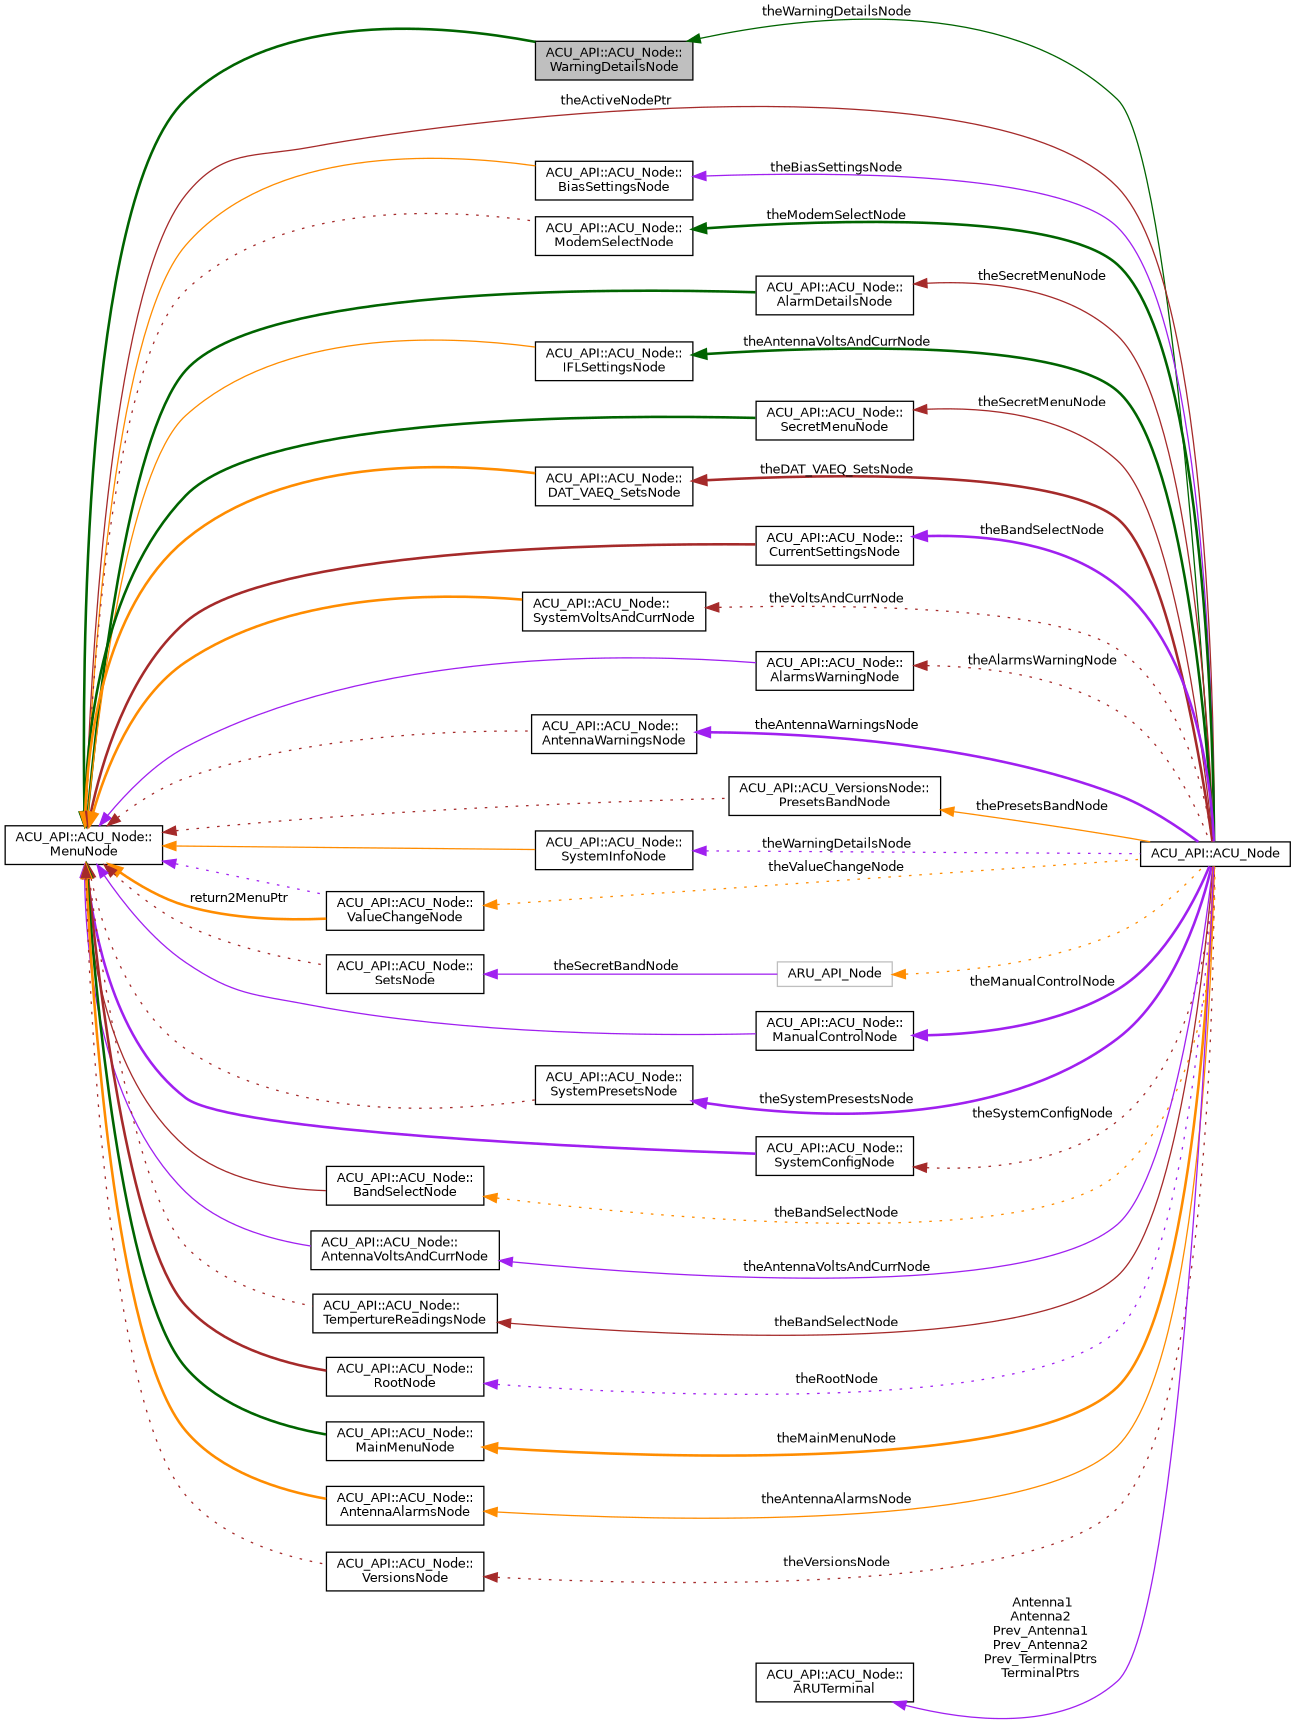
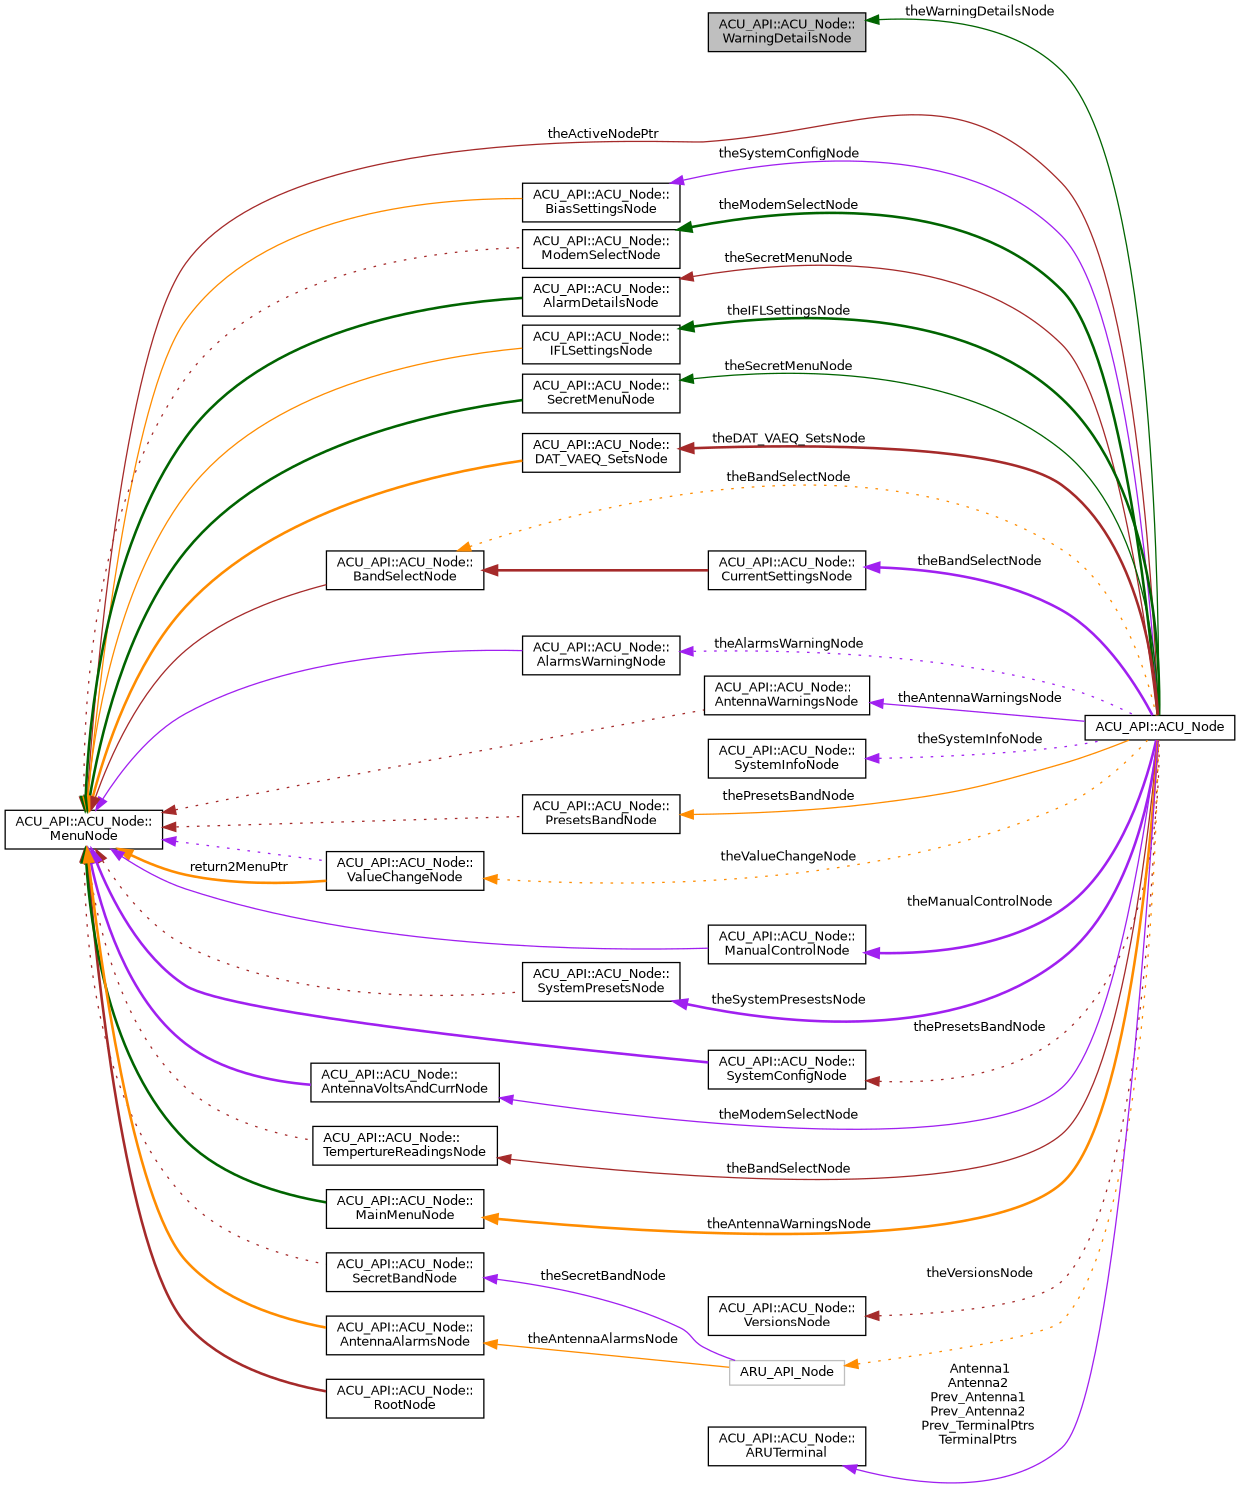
edge "ACU_API::ACU_Node" -> "ACU_API::ACU_Node:: BiasSettingsNode": label " theBiasSettingsNode" -> " theSystemConfigNode"
edge "ACU_API::ACU_Node:: WarningDetailsNode" -> "ACU_API::ACU_Node:: MenuNode": removed
edge "ACU_API::ACU_Node" -> "ACU_API::ACU_Node:: IFLSettingsNode": label " theAntennaVoltsAndCurrNode" -> " theIFLSettingsNode"
edge "ACU_API::ACU_Node" -> "ACU_API::ACU_Node:: SecretMenuNode": color brown -> darkgreen
edge "ACU_API::ACU_Node:: CurrentSettingsNode" -> "ACU_API::ACU_Node:: MenuNode": now "ACU_API::ACU_Node:: CurrentSettingsNode" -> "ACU_API::ACU_Node:: BandSelectNode"
node "ACU_API::ACU_Node:: SystemVoltsAndCurrNode": removed
edge "ACU_API::ACU_Node" -> "ACU_API::ACU_Node:: AlarmsWarningNode": color brown -> purple
edge "ACU_API::ACU_Node" -> "ACU_API::ACU_Node:: AntennaWarningsNode": style bold -> solid
node "ACU_API::ACU_VersionsNode:: PresetsBandNode": label "ACU_API::ACU_VersionsNode:: PresetsBandNode" -> "ACU_API::ACU_Node:: PresetsBandNode"
edge "ACU_API::ACU_Node" -> "ACU_API::ACU_Node:: SystemInfoNode": label " theWarningDetailsNode" -> " theSystemInfoNode"
edge "ACU_API::ACU_Node:: SystemInfoNode" -> "ACU_API::ACU_Node:: MenuNode": removed
node "ACU_API::ACU_Node:: SetsNode": label "ACU_API::ACU_Node:: SetsNode" -> "ACU_API::ACU_Node:: SecretBandNode"
edge "ACU_API::ACU_Node" -> "ACU_API::ACU_Node:: SystemConfigNode": label " theSystemConfigNode" -> " thePresetsBandNode"
edge "ACU_API::ACU_Node:: AntennaVoltsAndCurrNode" -> "ACU_API::ACU_Node:: MenuNode": style solid -> bold
edge "ACU_API::ACU_Node" -> "ACU_API::ACU_Node:: AntennaVoltsAndCurrNode": label " theAntennaVoltsAndCurrNode" -> " theModemSelectNode"
edge "ACU_API::ACU_Node:: VersionsNode" -> "ACU_API::ACU_Node:: MenuNode": removed
edge "ACU_API::ACU_Node" -> "ACU_API::ACU_Node:: RootNode": removed, label "theRootNode"
edge "ACU_API::ACU_Node" -> "ACU_API::ACU_Node:: MainMenuNode": label " theMainMenuNode" -> " theAntennaWarningsNode"
edge "ACU_API::ACU_Node" -> "ACU_API::ACU_Node:: AntennaAlarmsNode": now "ARU_API_Node" -> "ACU_API::ACU_Node:: AntennaAlarmsNode"
